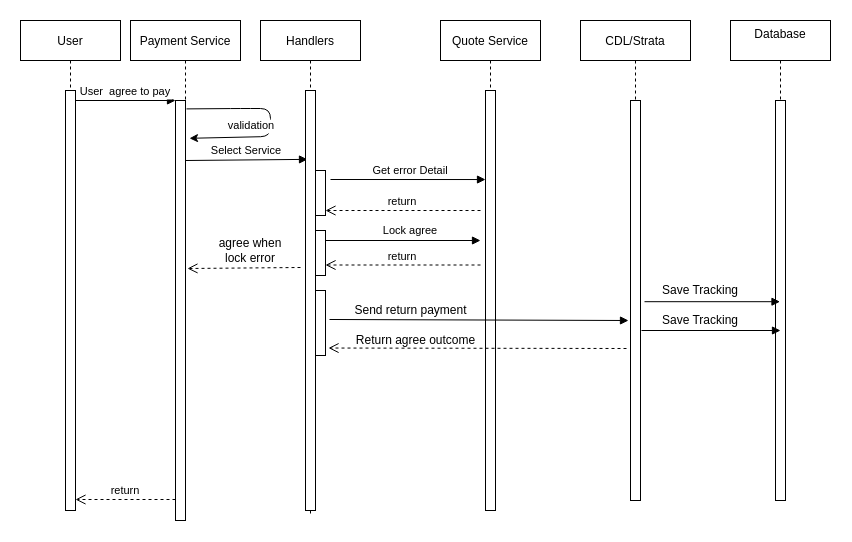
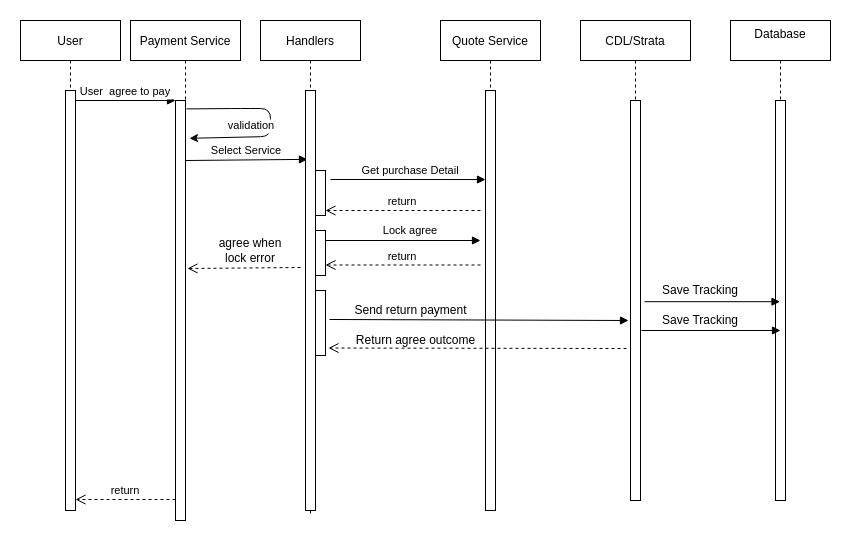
node "Get error Detail": label "Get error Detail" -> "Get purchase Detail"
